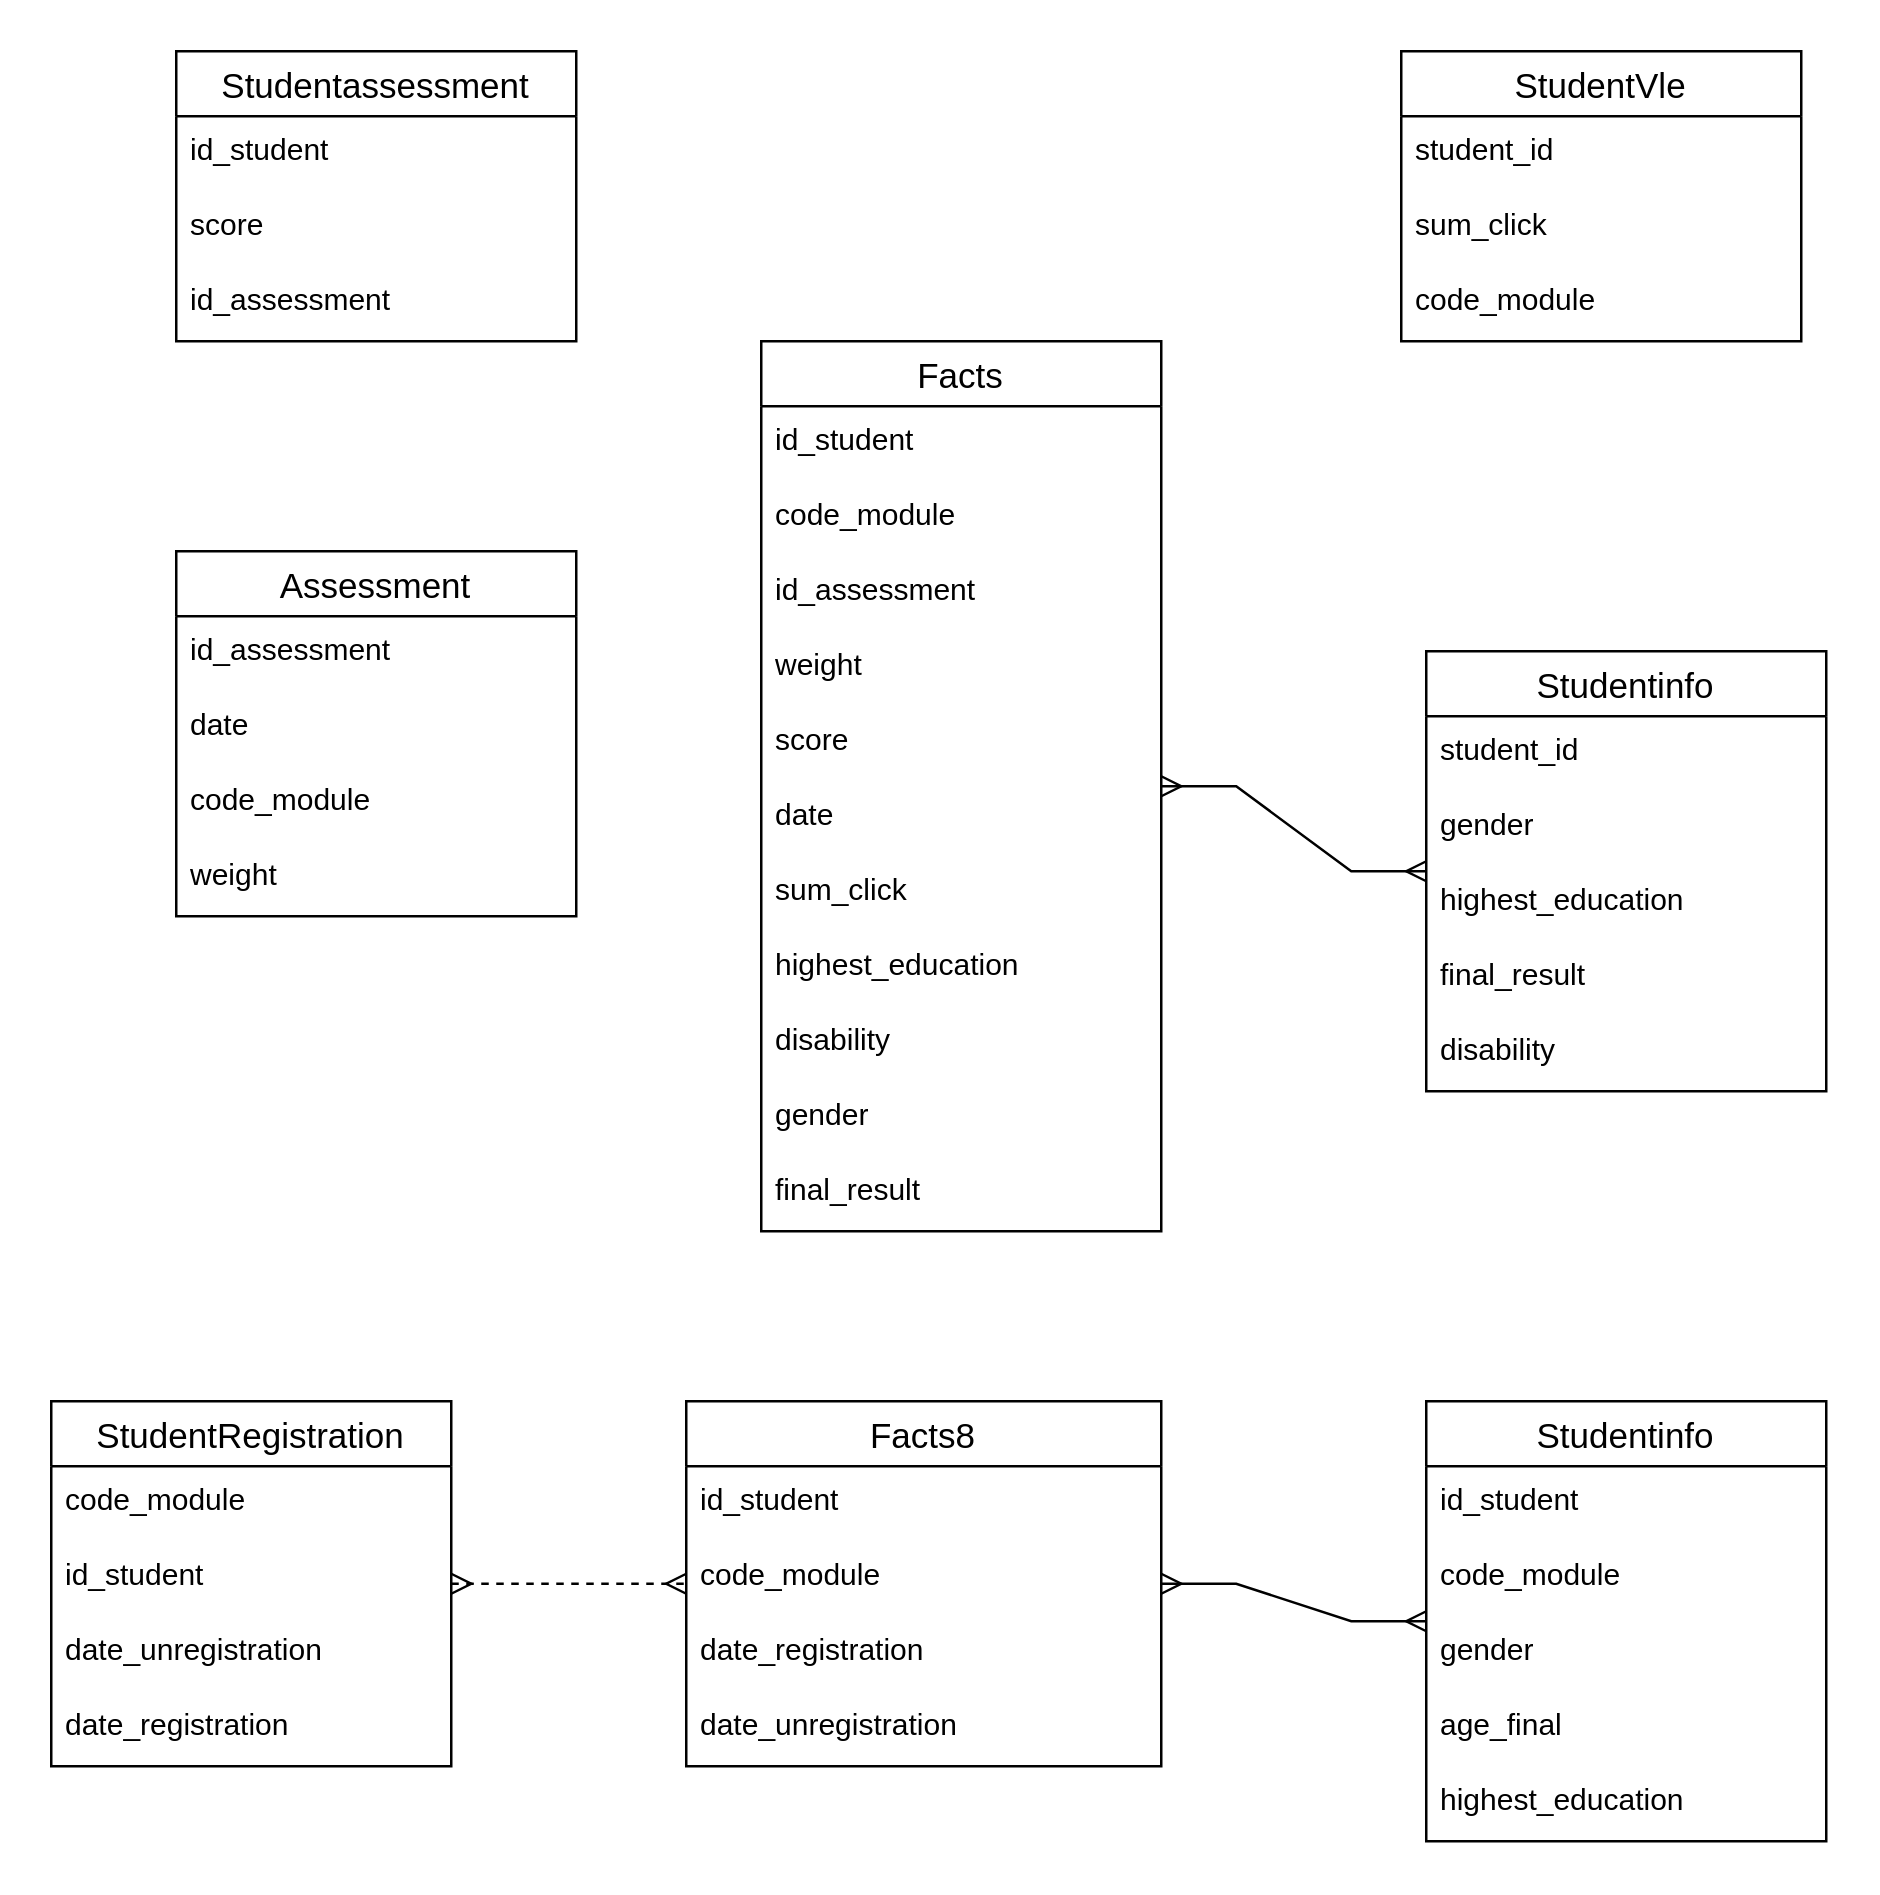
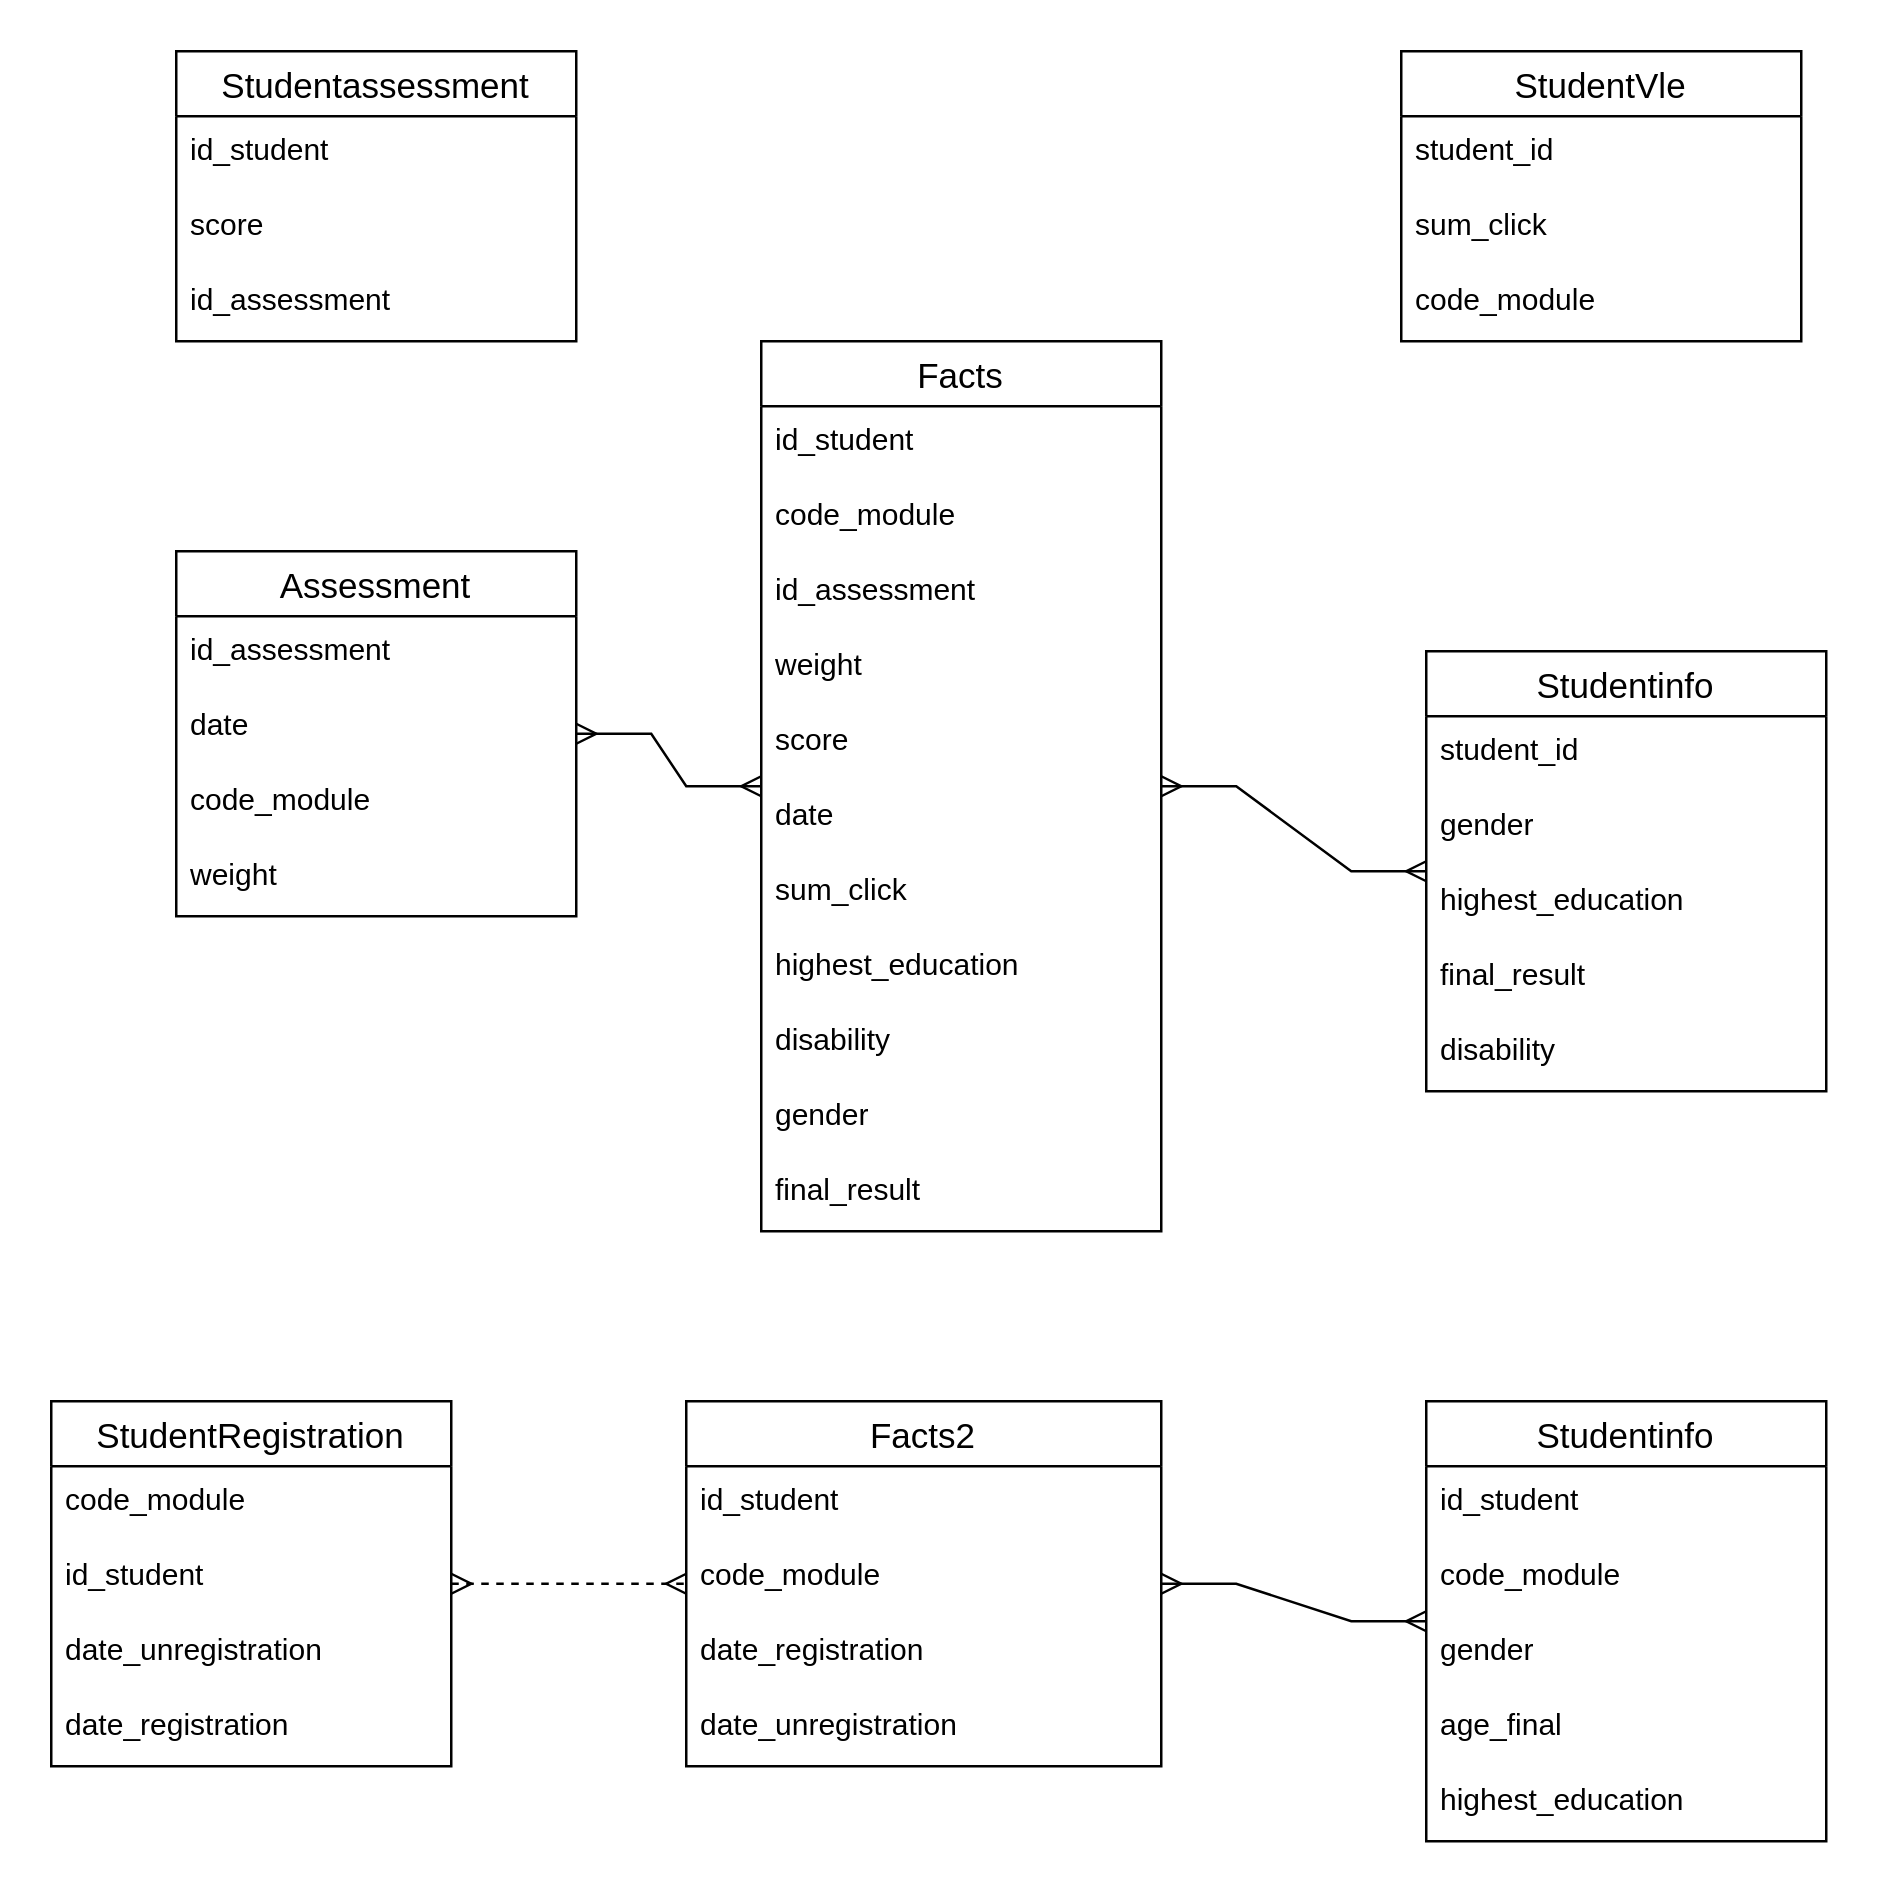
edge "Assessment" -- "Facts": added
node "Facts8": label "Facts8" -> "Facts2"
